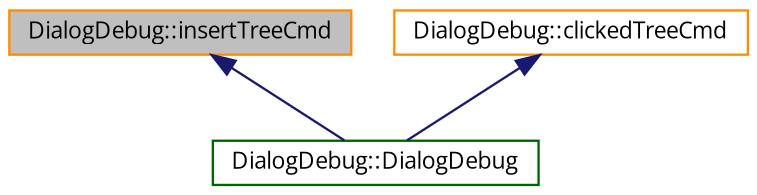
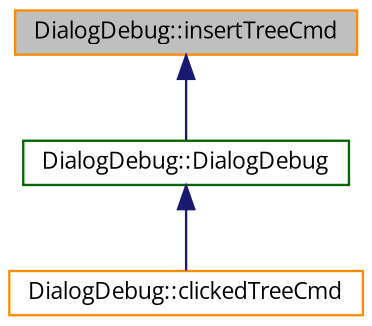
edge "DialogDebug::DialogDebug" -> "DialogDebug::clickedTreeCmd": reversed
